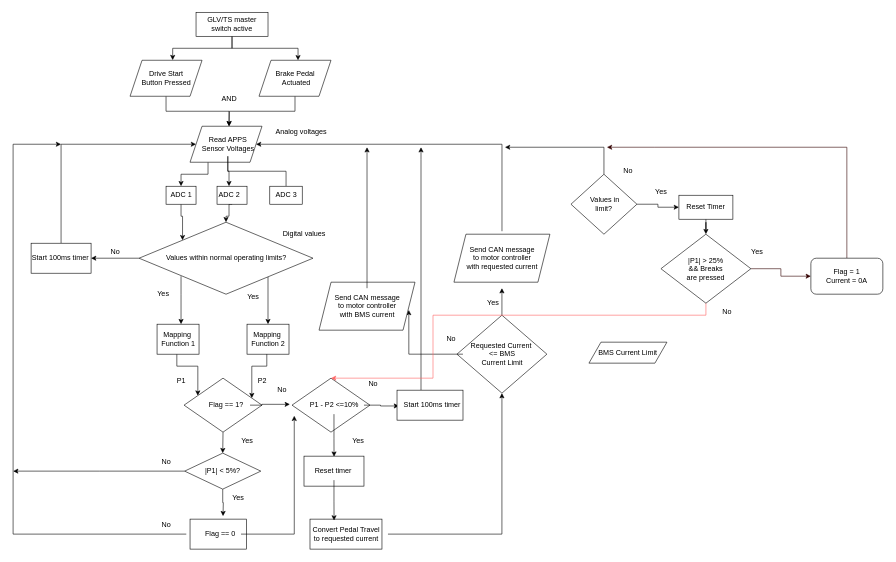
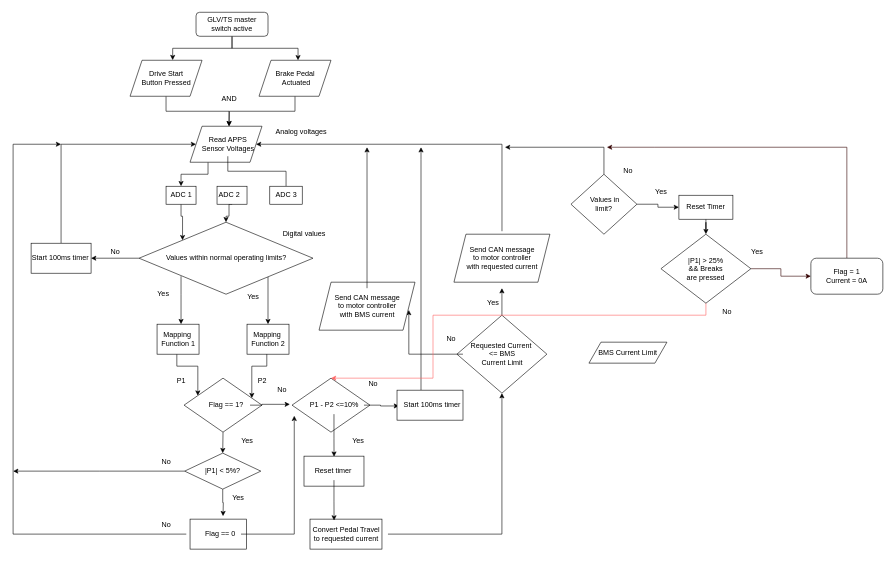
node "GLV/TS master switch active": shape rectangle -> rounded rectangle
edge "Read APPS Sensor Voltages" -> "ADC 2": removed
